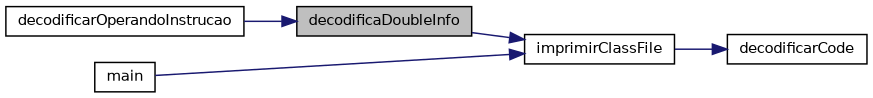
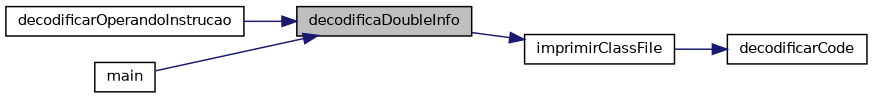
edge "main" -> "imprimirClassFile": now "main" -> "decodificaDoubleInfo"
